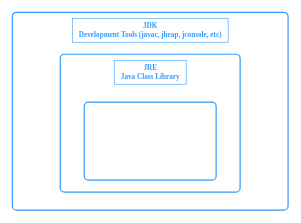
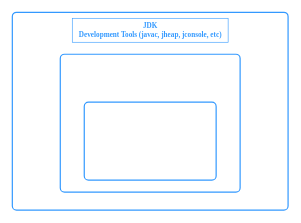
node "JRE Java Class Library": removed
